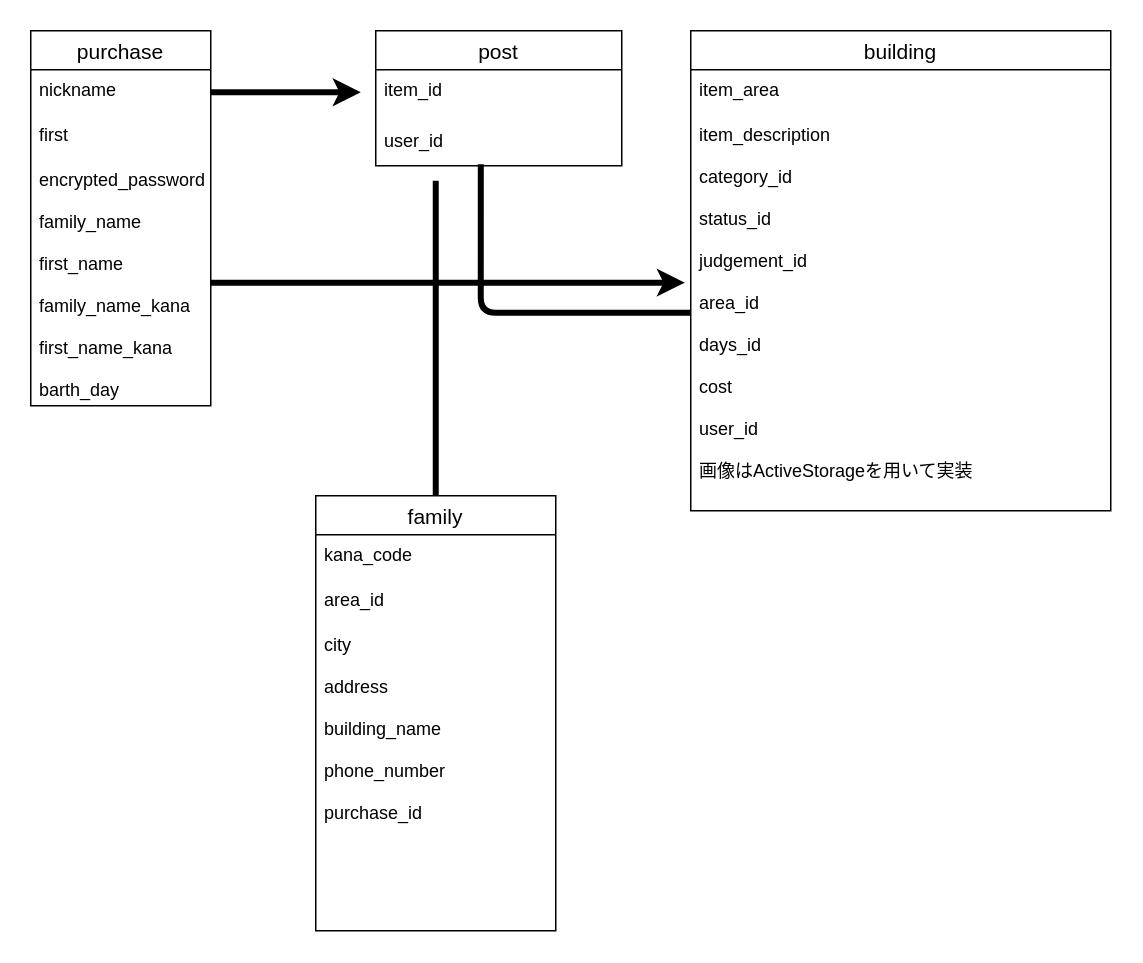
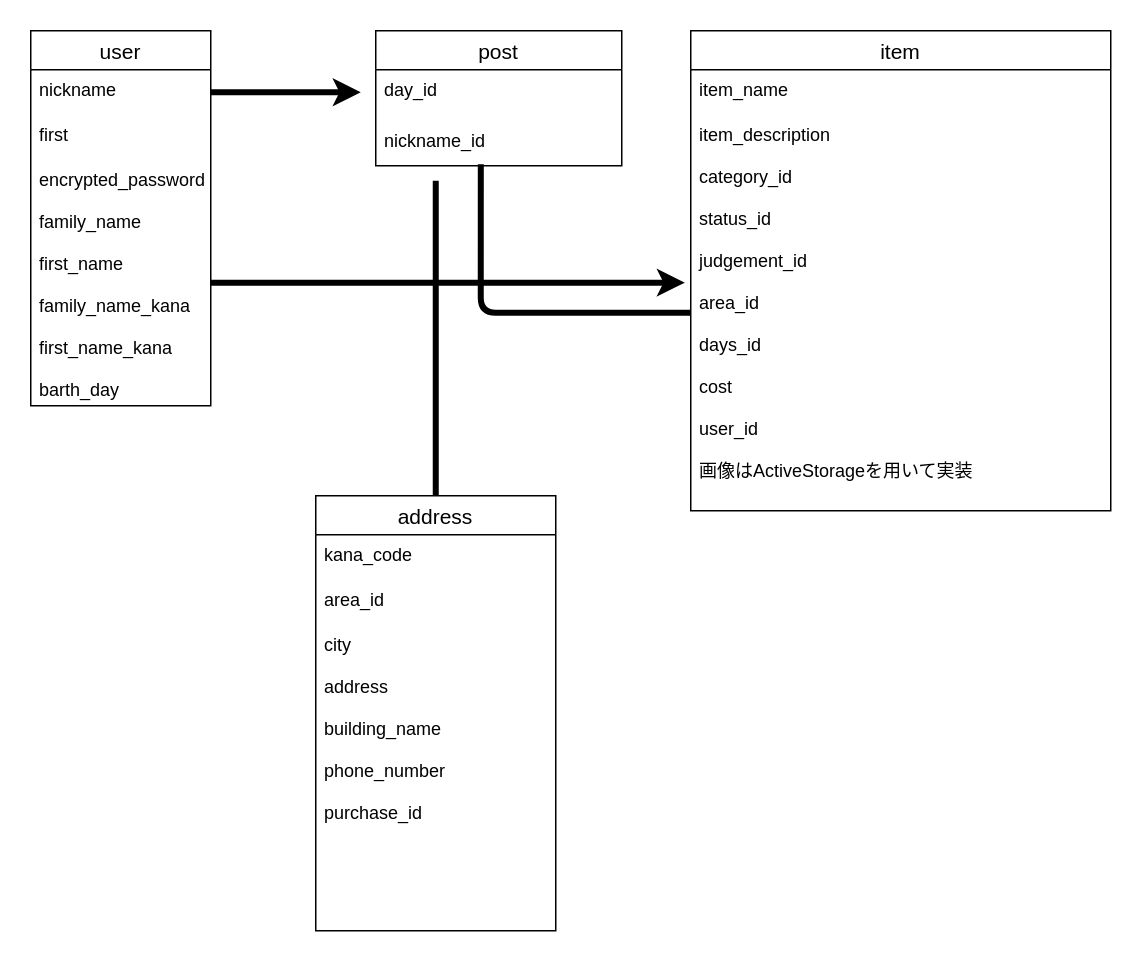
node "purchase": label "purchase" -> "user"
node "building": label "building" -> "item"
node "item_id": label "item_id" -> "day_id"
node "item_area": label "item_area" -> "item_name"
node "user_id": label "user_id" -> "nickname_id"
node "family": label "family" -> "address"
